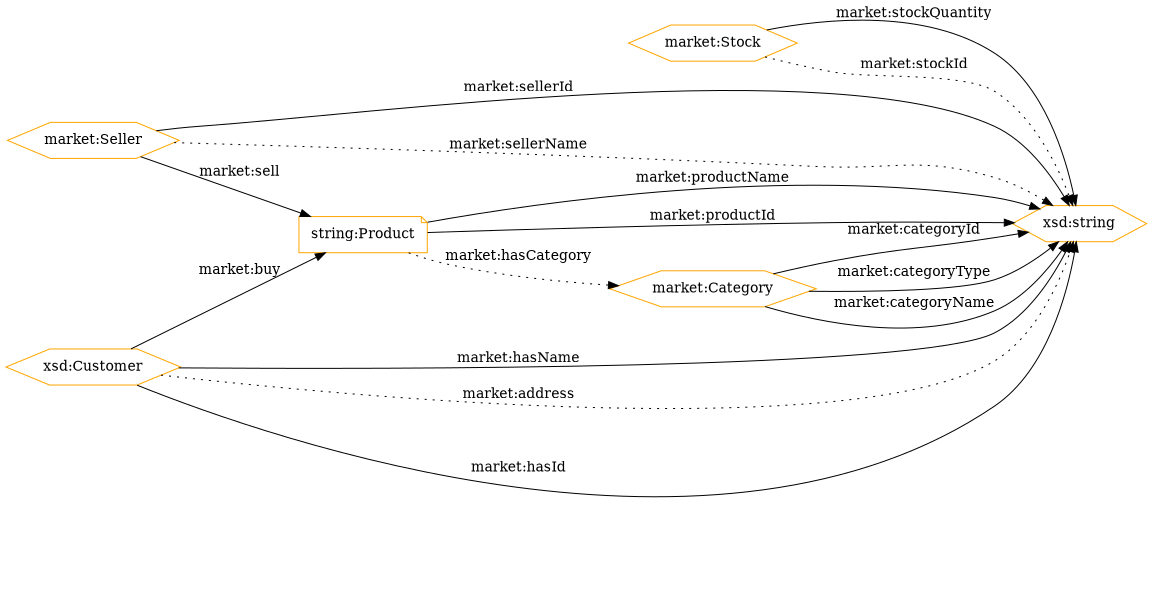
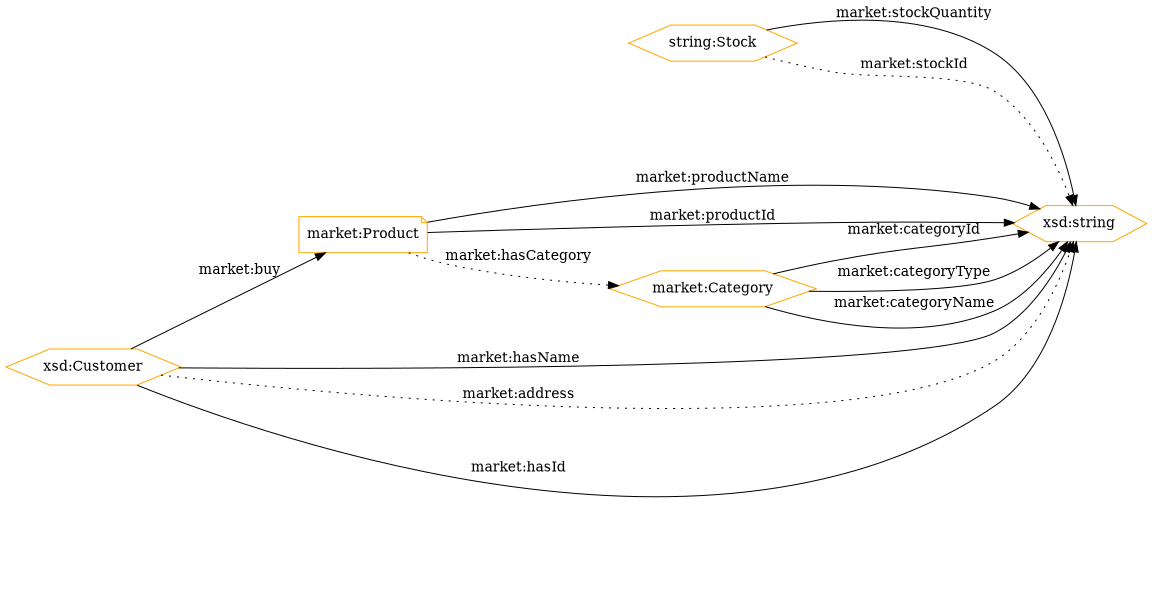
node "market:Stock": label "market:Stock" -> "string:Stock"
node "market:Seller": removed
node "string:Product": label "string:Product" -> "market:Product"
